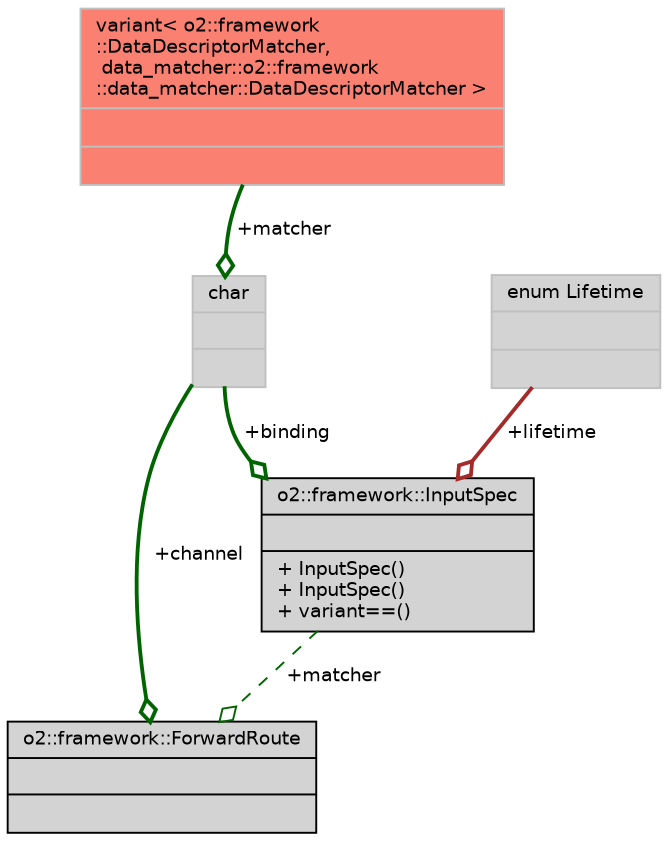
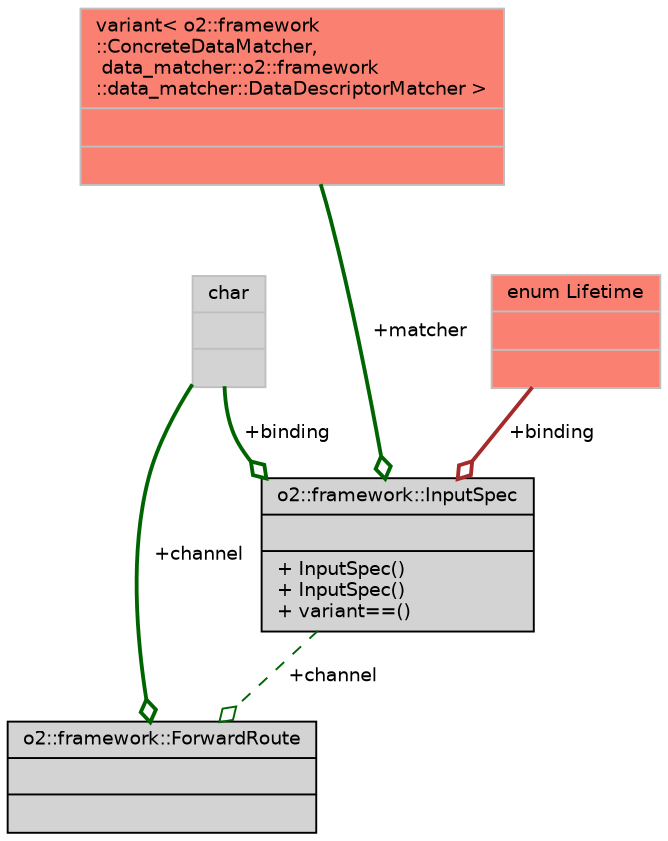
node "variant< o2::framework": text "::DataDescriptorMatcher," -> "::ConcreteDataMatcher,"
edge "variant< o2::framework" -> "char": now "variant< o2::framework" -> "o2::framework::InputSpec"
node "enum Lifetime": fillcolor lightgrey -> salmon
edge "enum Lifetime" -> "o2::framework::InputSpec": label " +lifetime" -> " +binding"
edge "o2::framework::InputSpec" -> "o2::framework::ForwardRoute": label " +matcher" -> " +channel"
